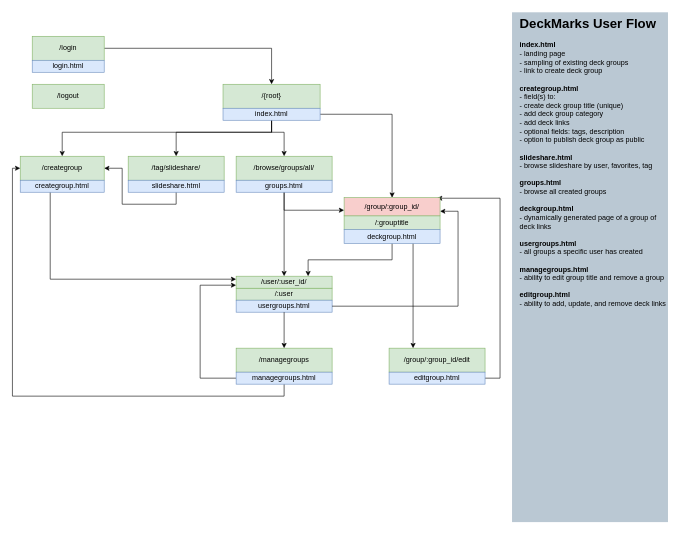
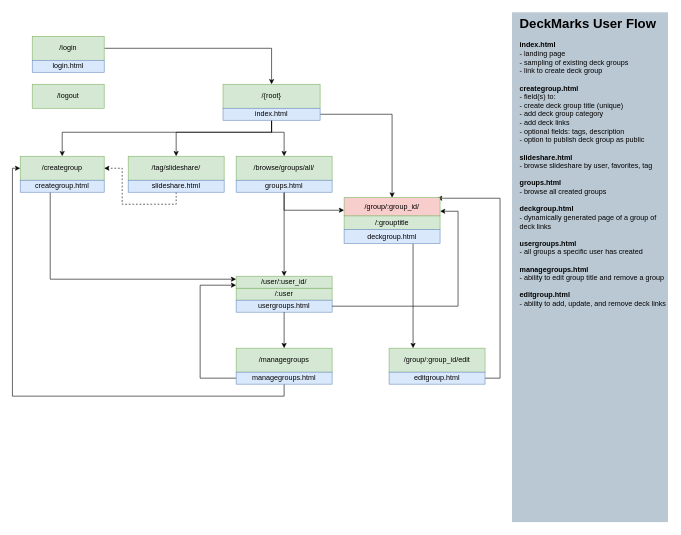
edge "slideshare.html" -> "/creategroup": style solid -> dashed
edge "deckgroup.html" -> "/user/:user_id/": removed
